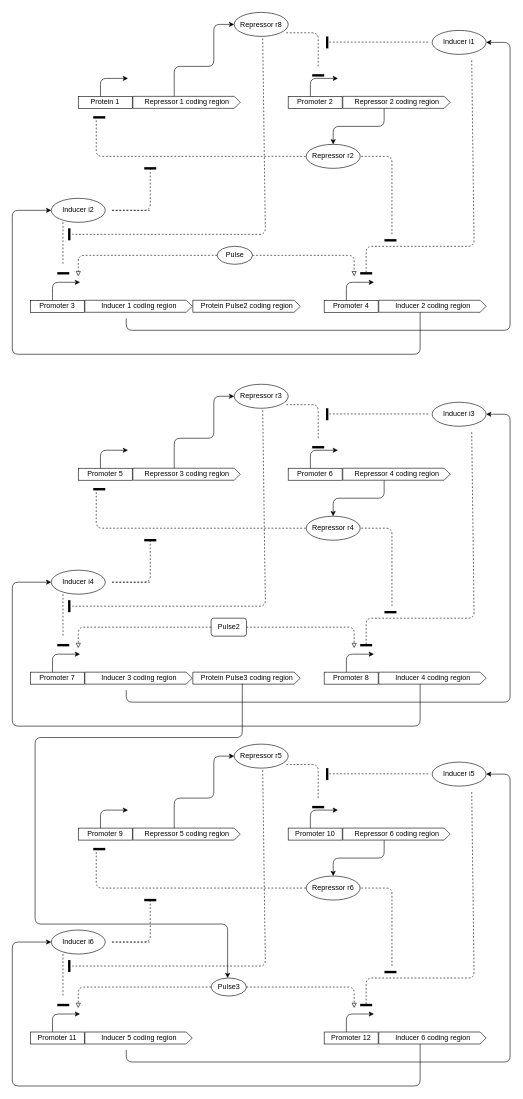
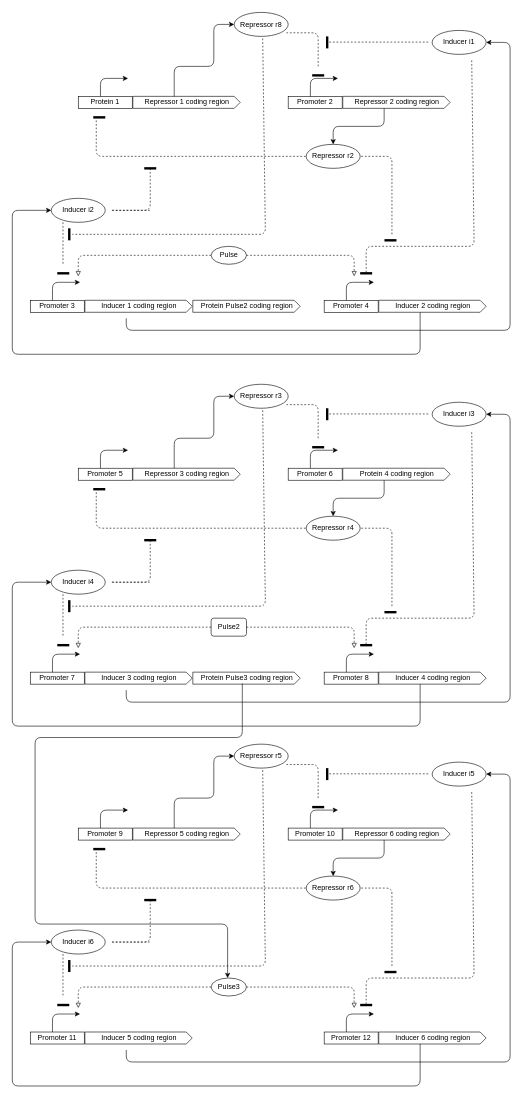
node "Pulse": moved (235, 255) -> (229, 255)
node "Repressor 4 coding region": label "Repressor 4 coding region" -> "Protein 4 coding region"
